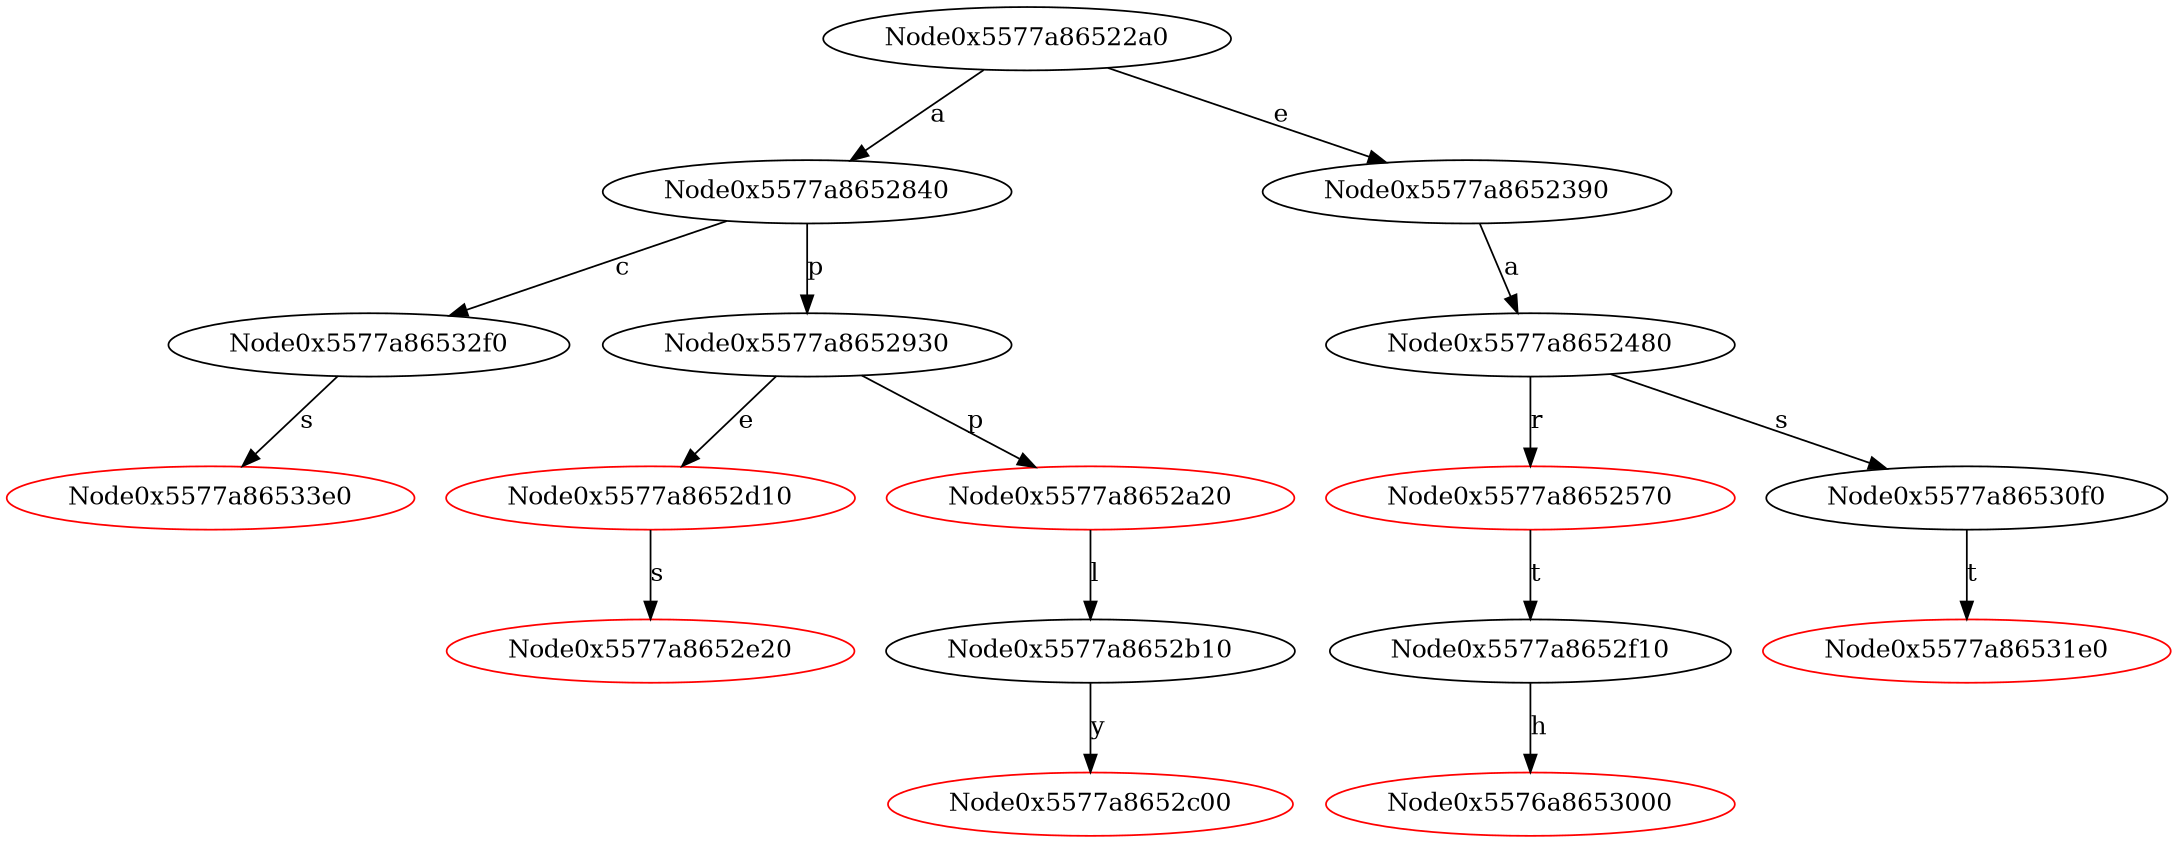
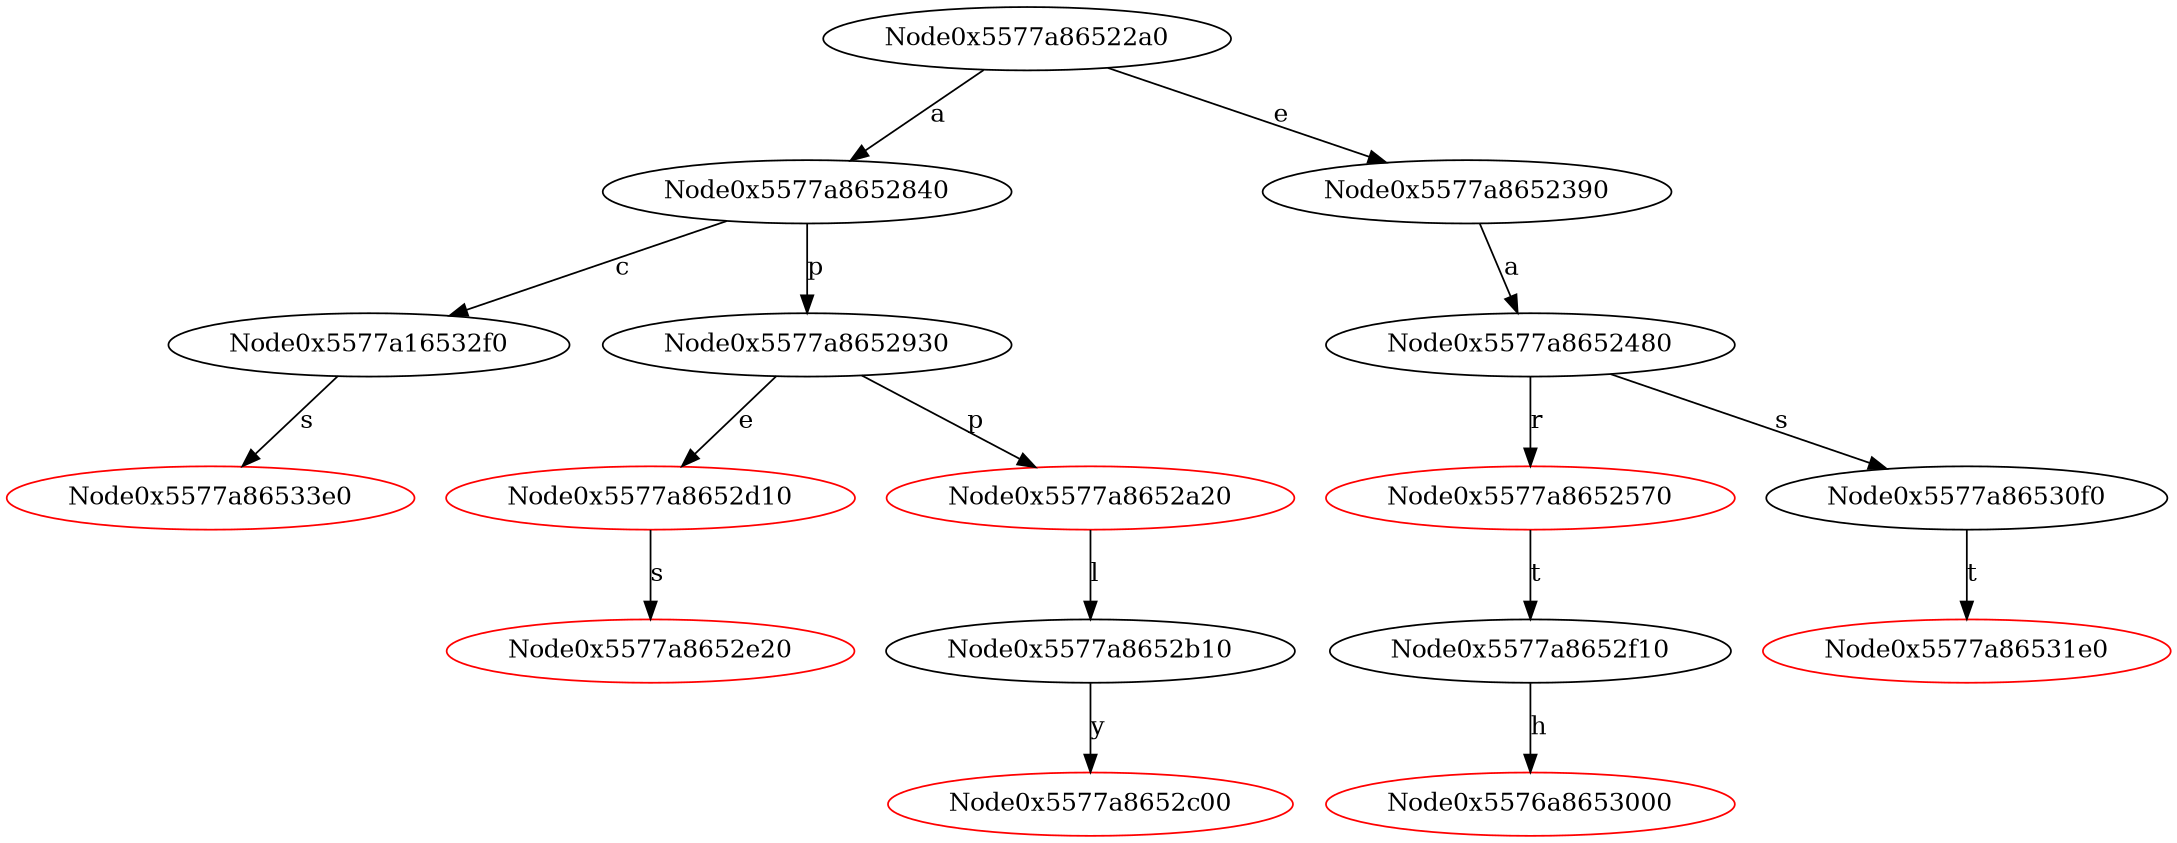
node "Node0x5577a86532f0": label "Node0x5577a86532f0" -> "Node0x5577a16532f0"
